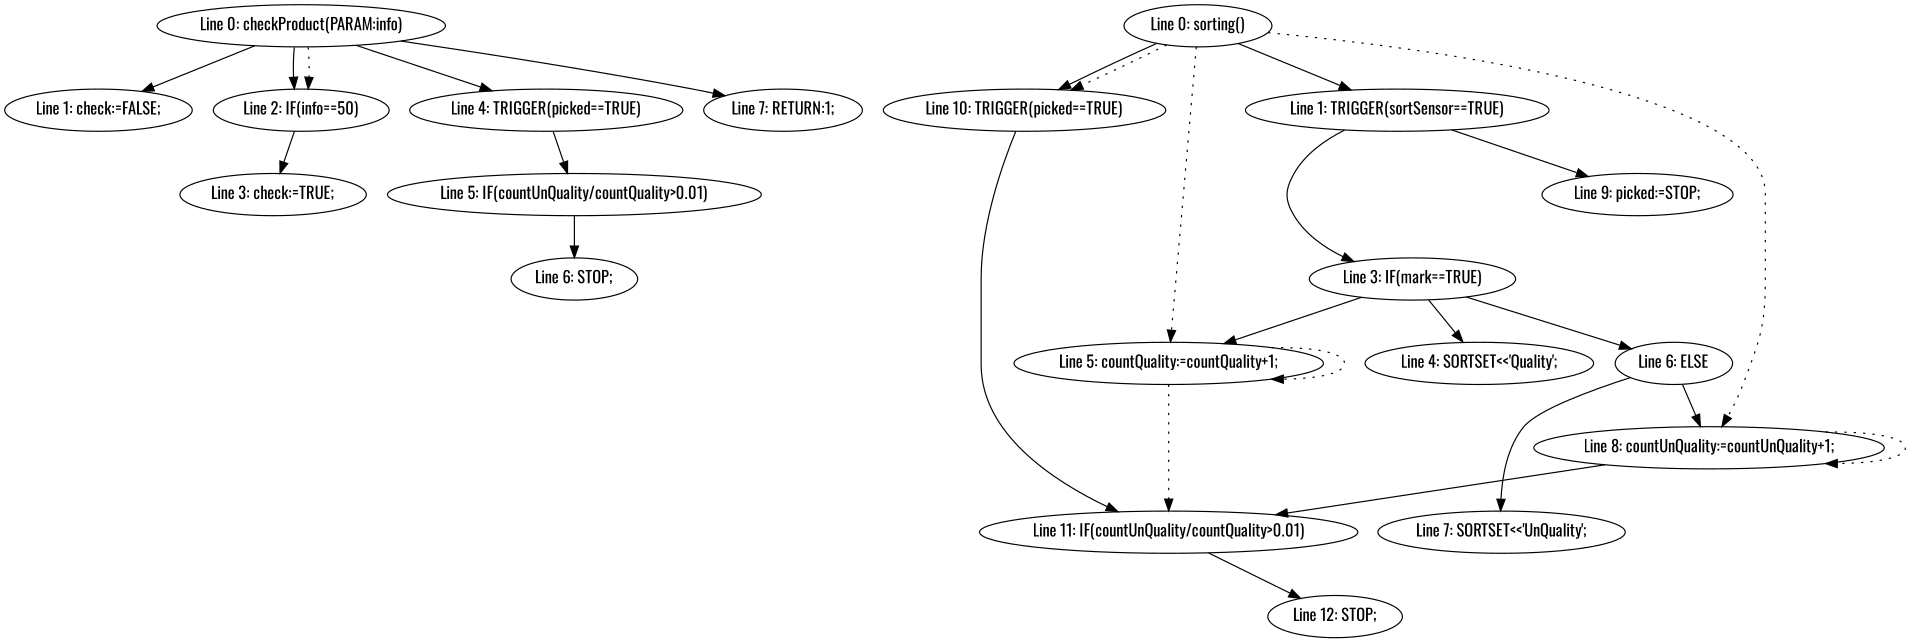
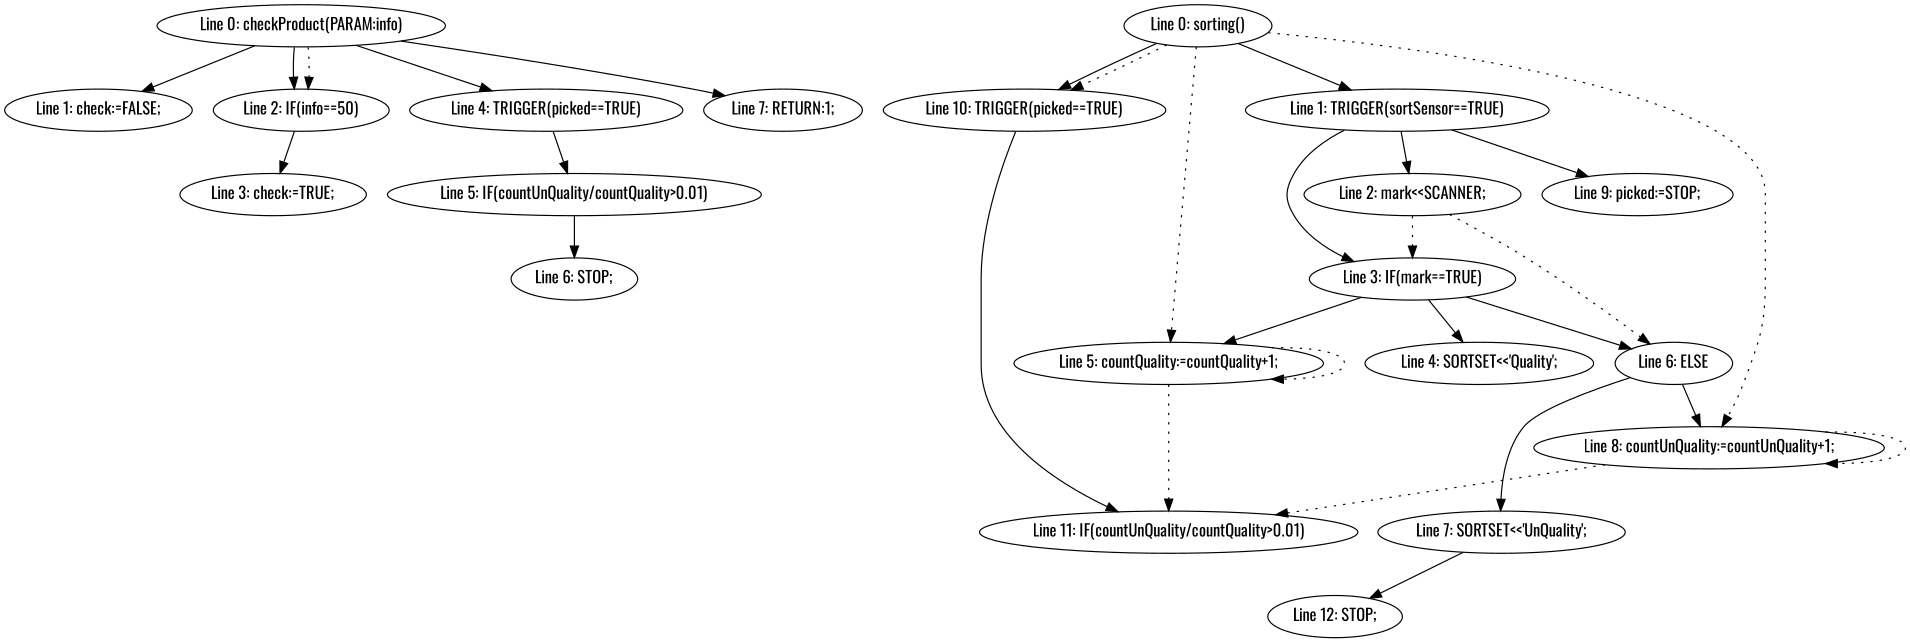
node "Line 2: mark<<SCANNER;": added
edge "Line 8: countUnQuality:=countUnQuality+1;" -> "Line 11: IF(countUnQuality/countQuality>0.01)": style solid -> dotted
edge "Line 11: IF(countUnQuality/countQuality>0.01)" -> "Line 12: STOP;": now "Line 7: SORTSET<<'UnQuality';" -> "Line 12: STOP;"
